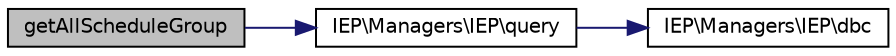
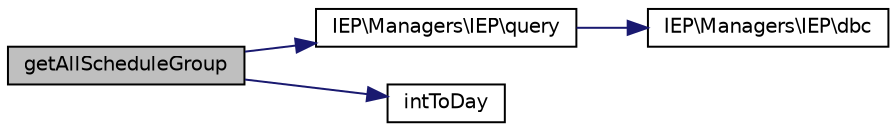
node "intToDay": added
